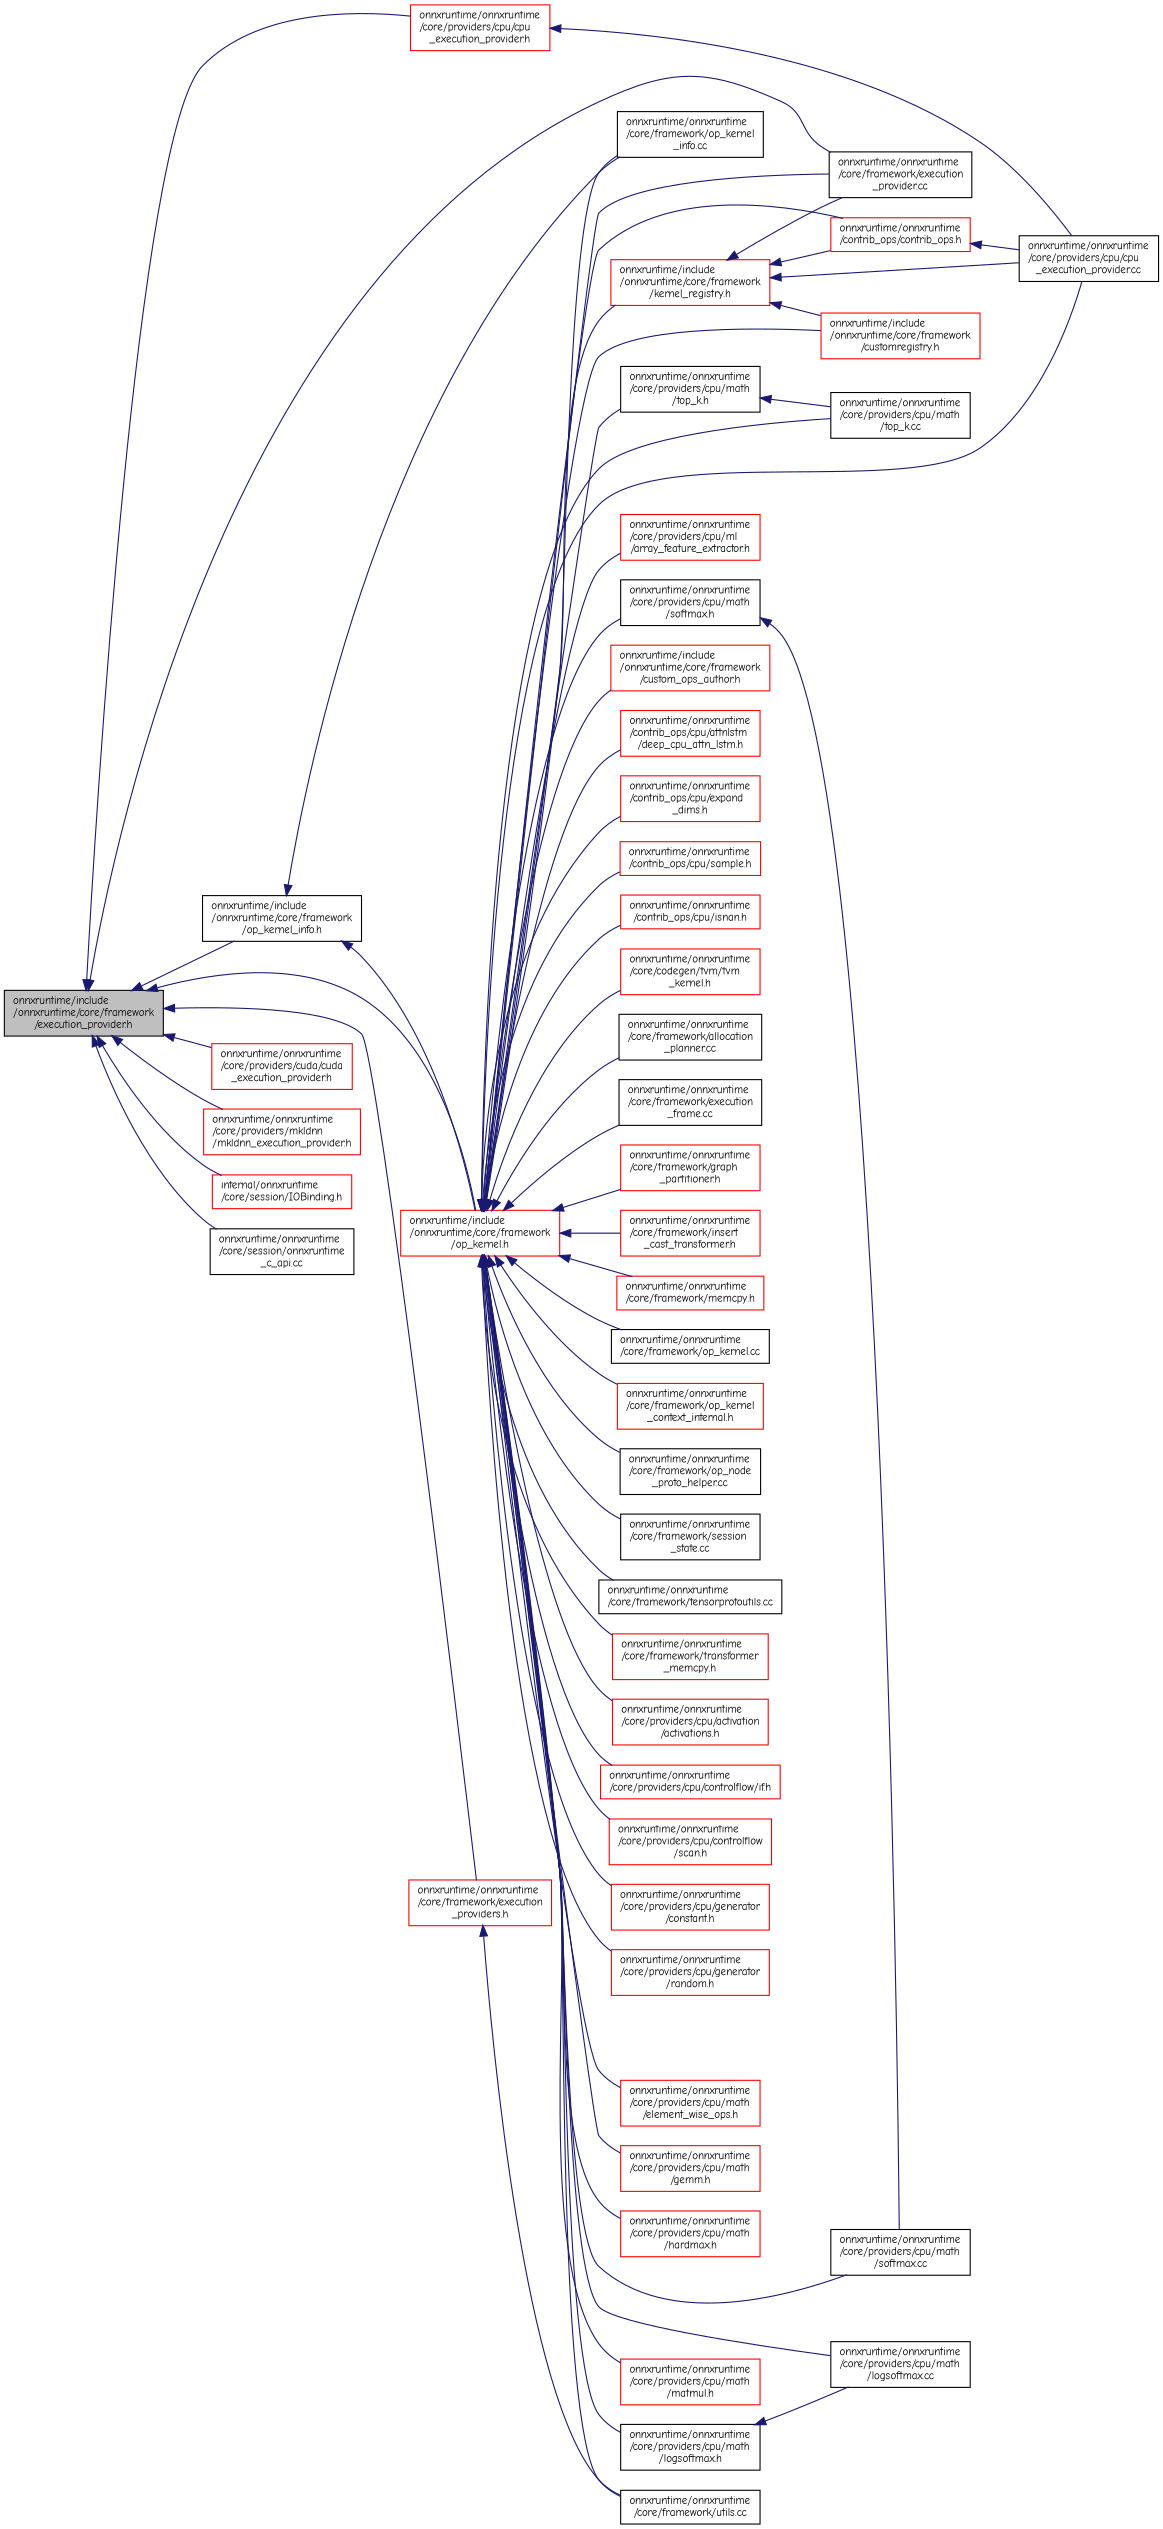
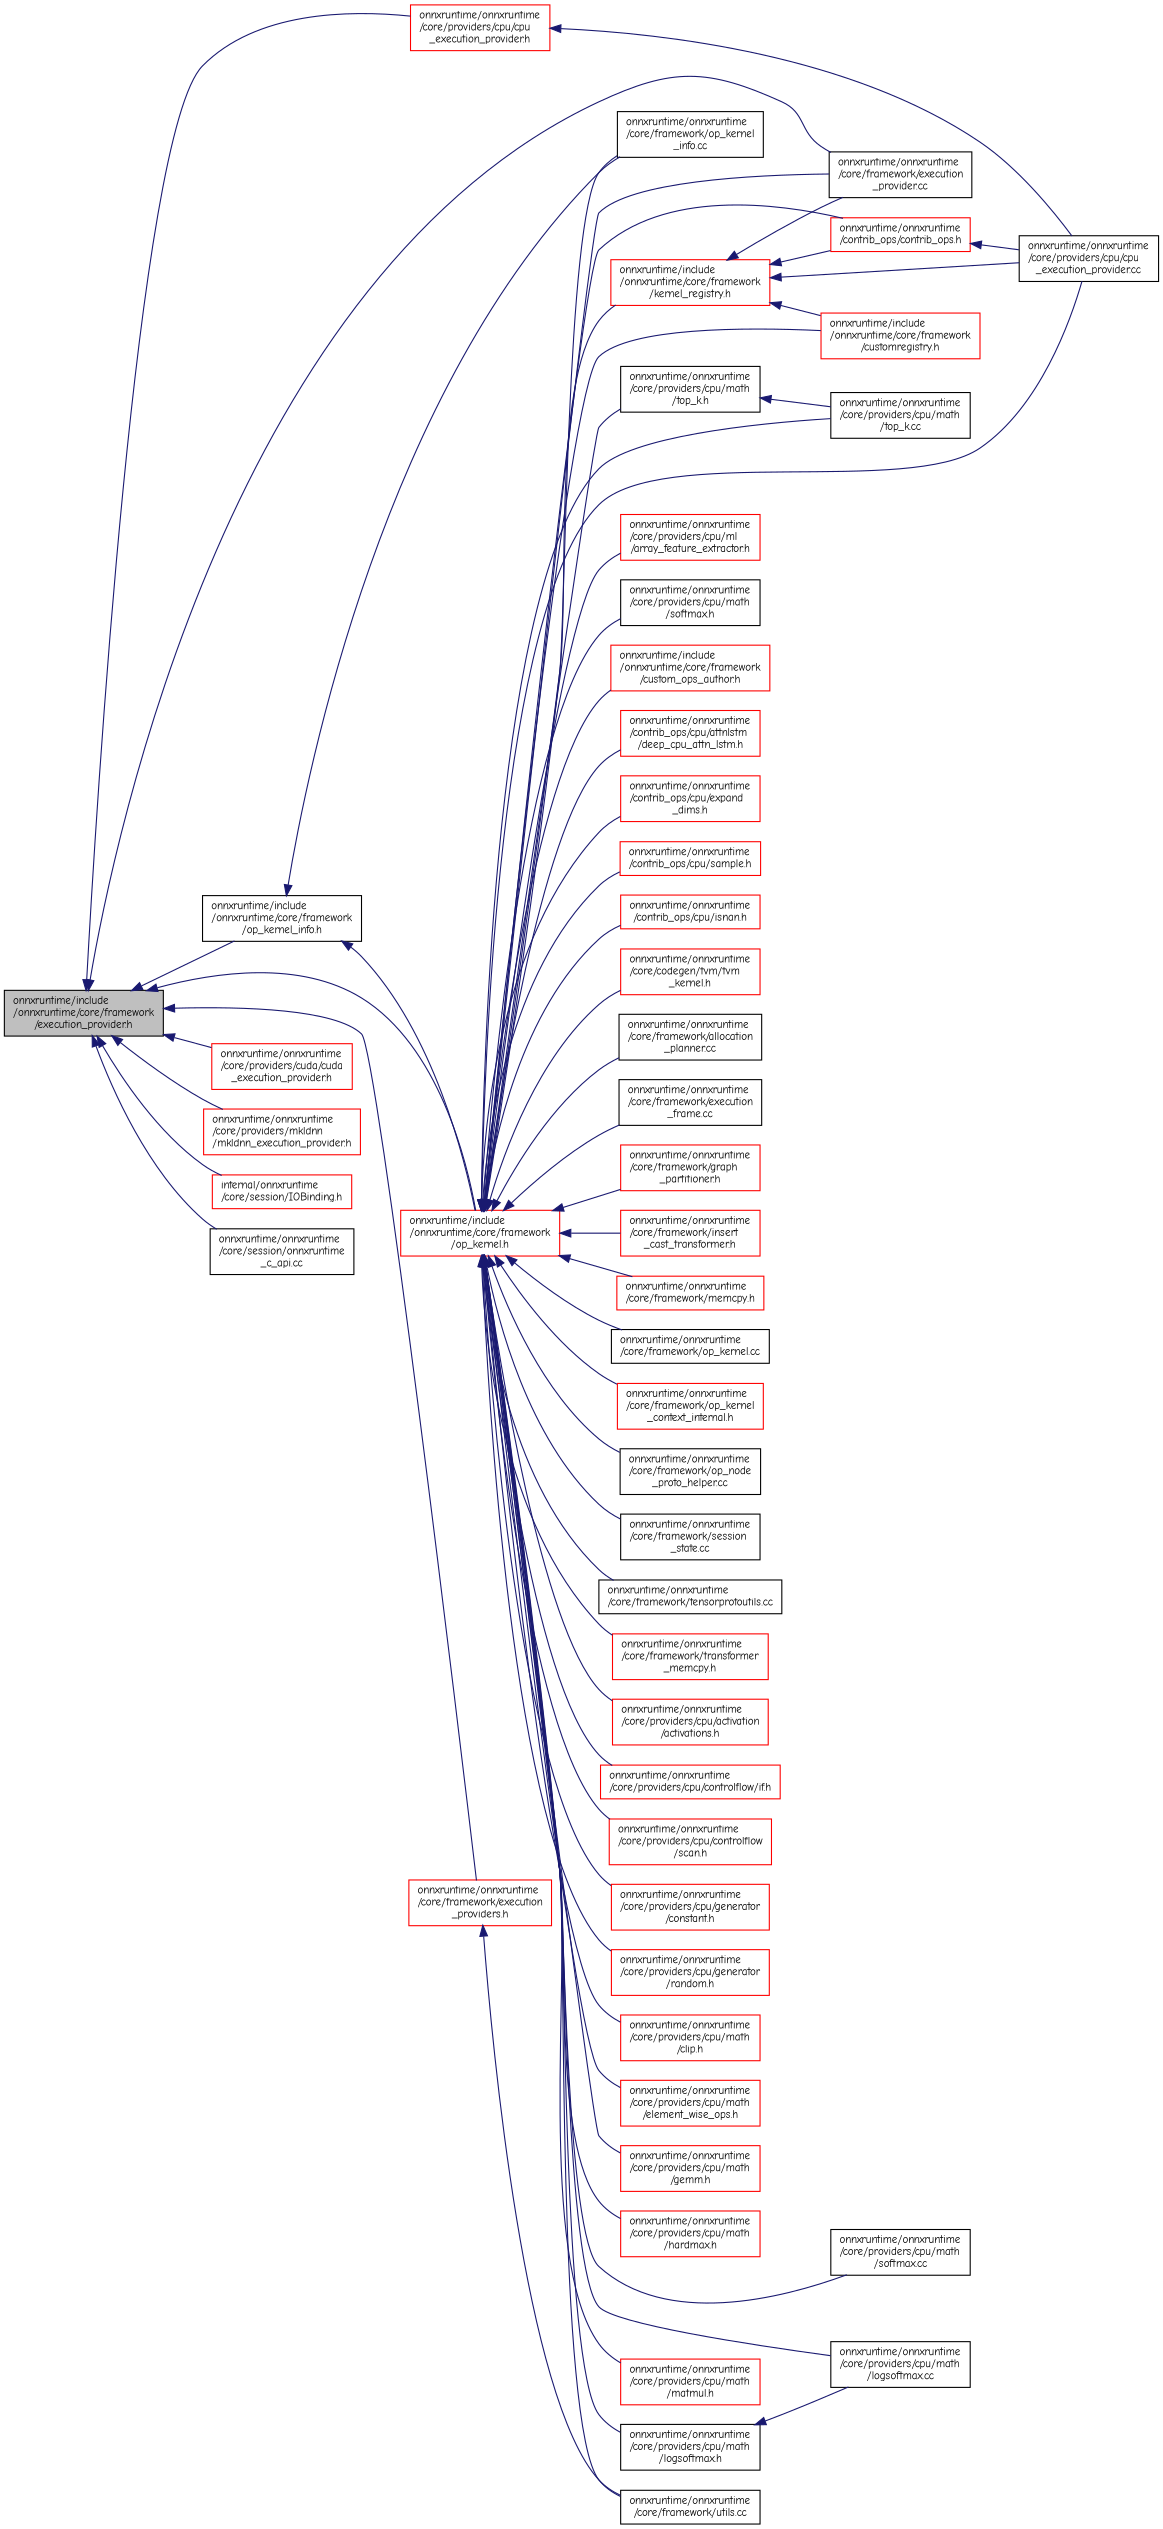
edge "onnxruntime/onnxruntime /core/providers/cpu/math /softmax.cc" -> "onnxruntime/onnxruntime /core/providers/cpu/math /softmax.h": removed
node "onnxruntime/onnxruntime /core/providers/cpu/math /clip.h": added
